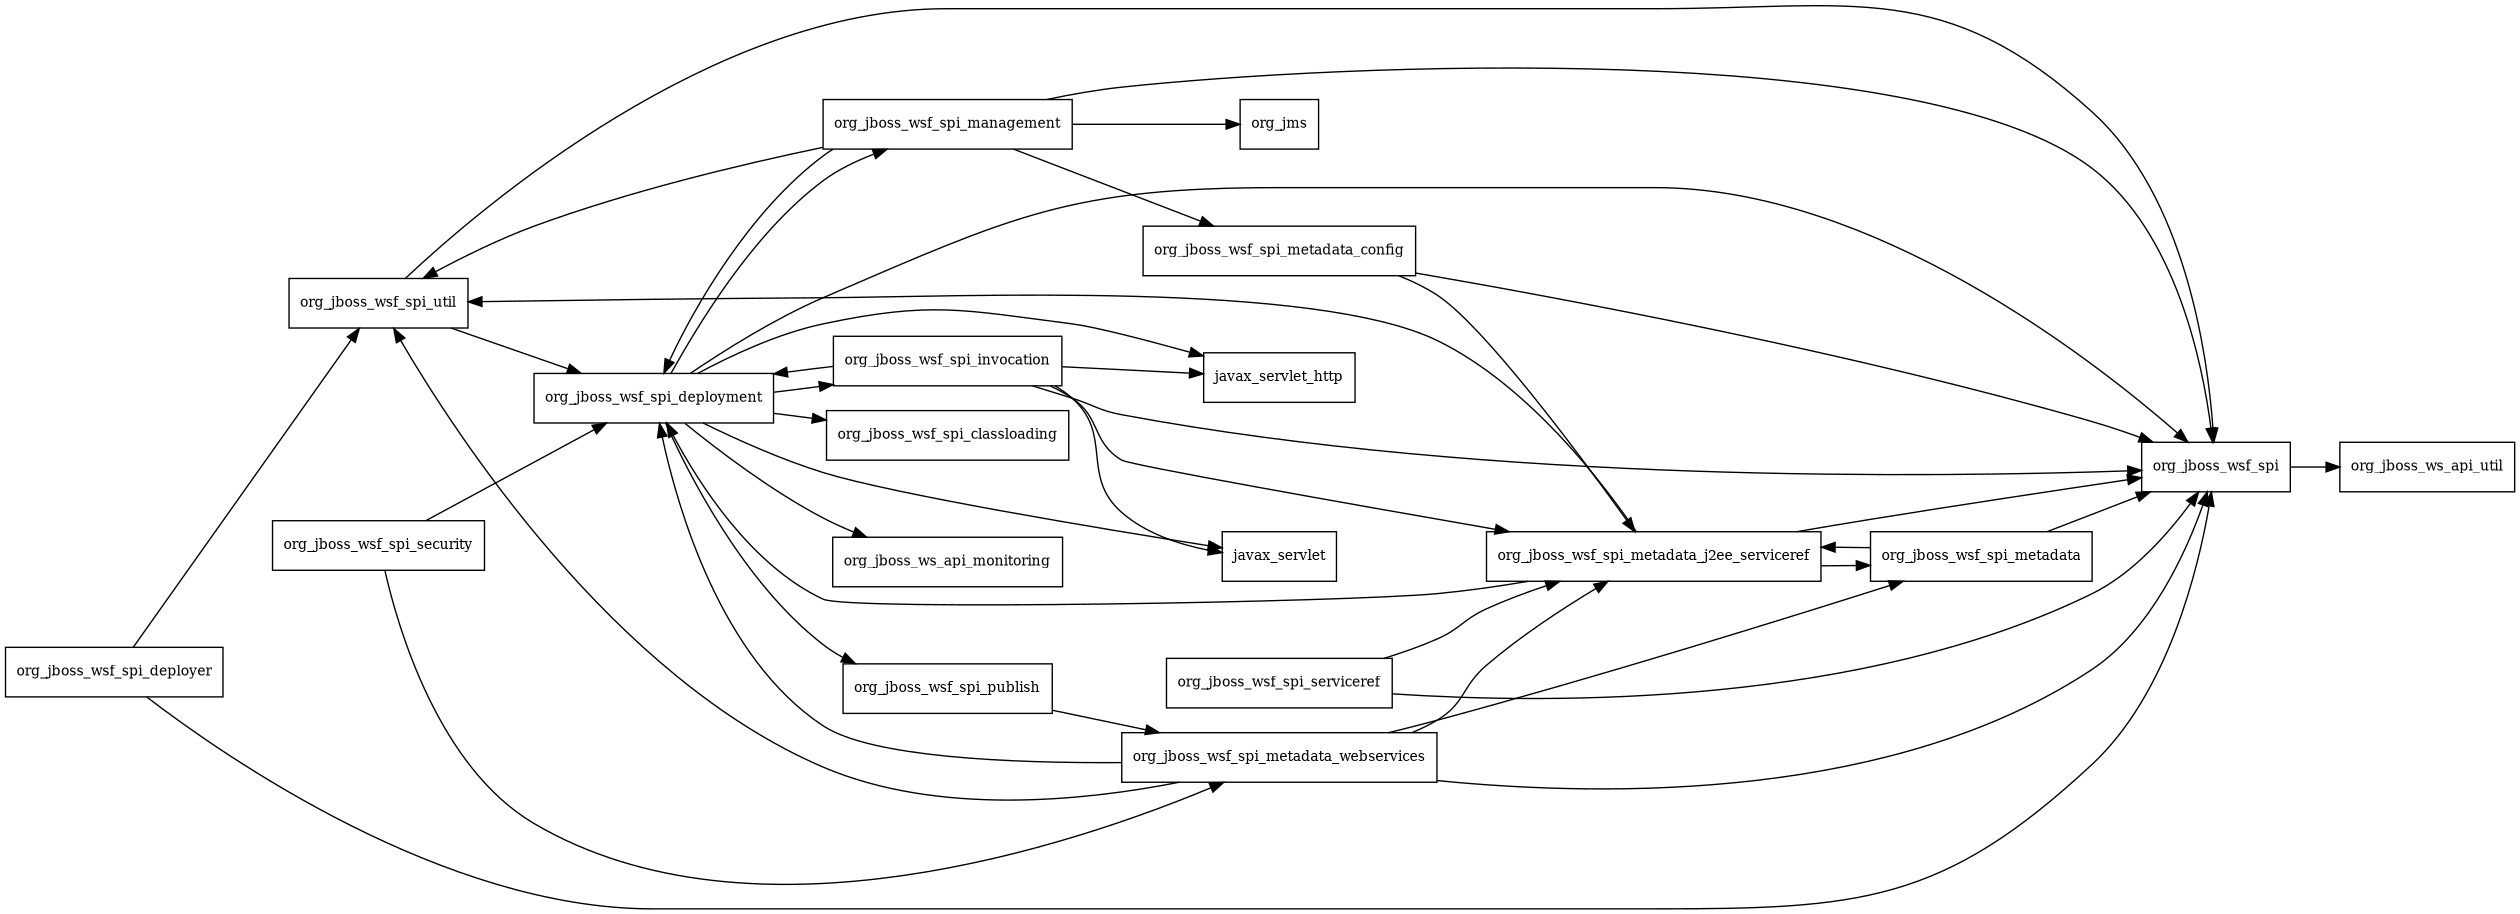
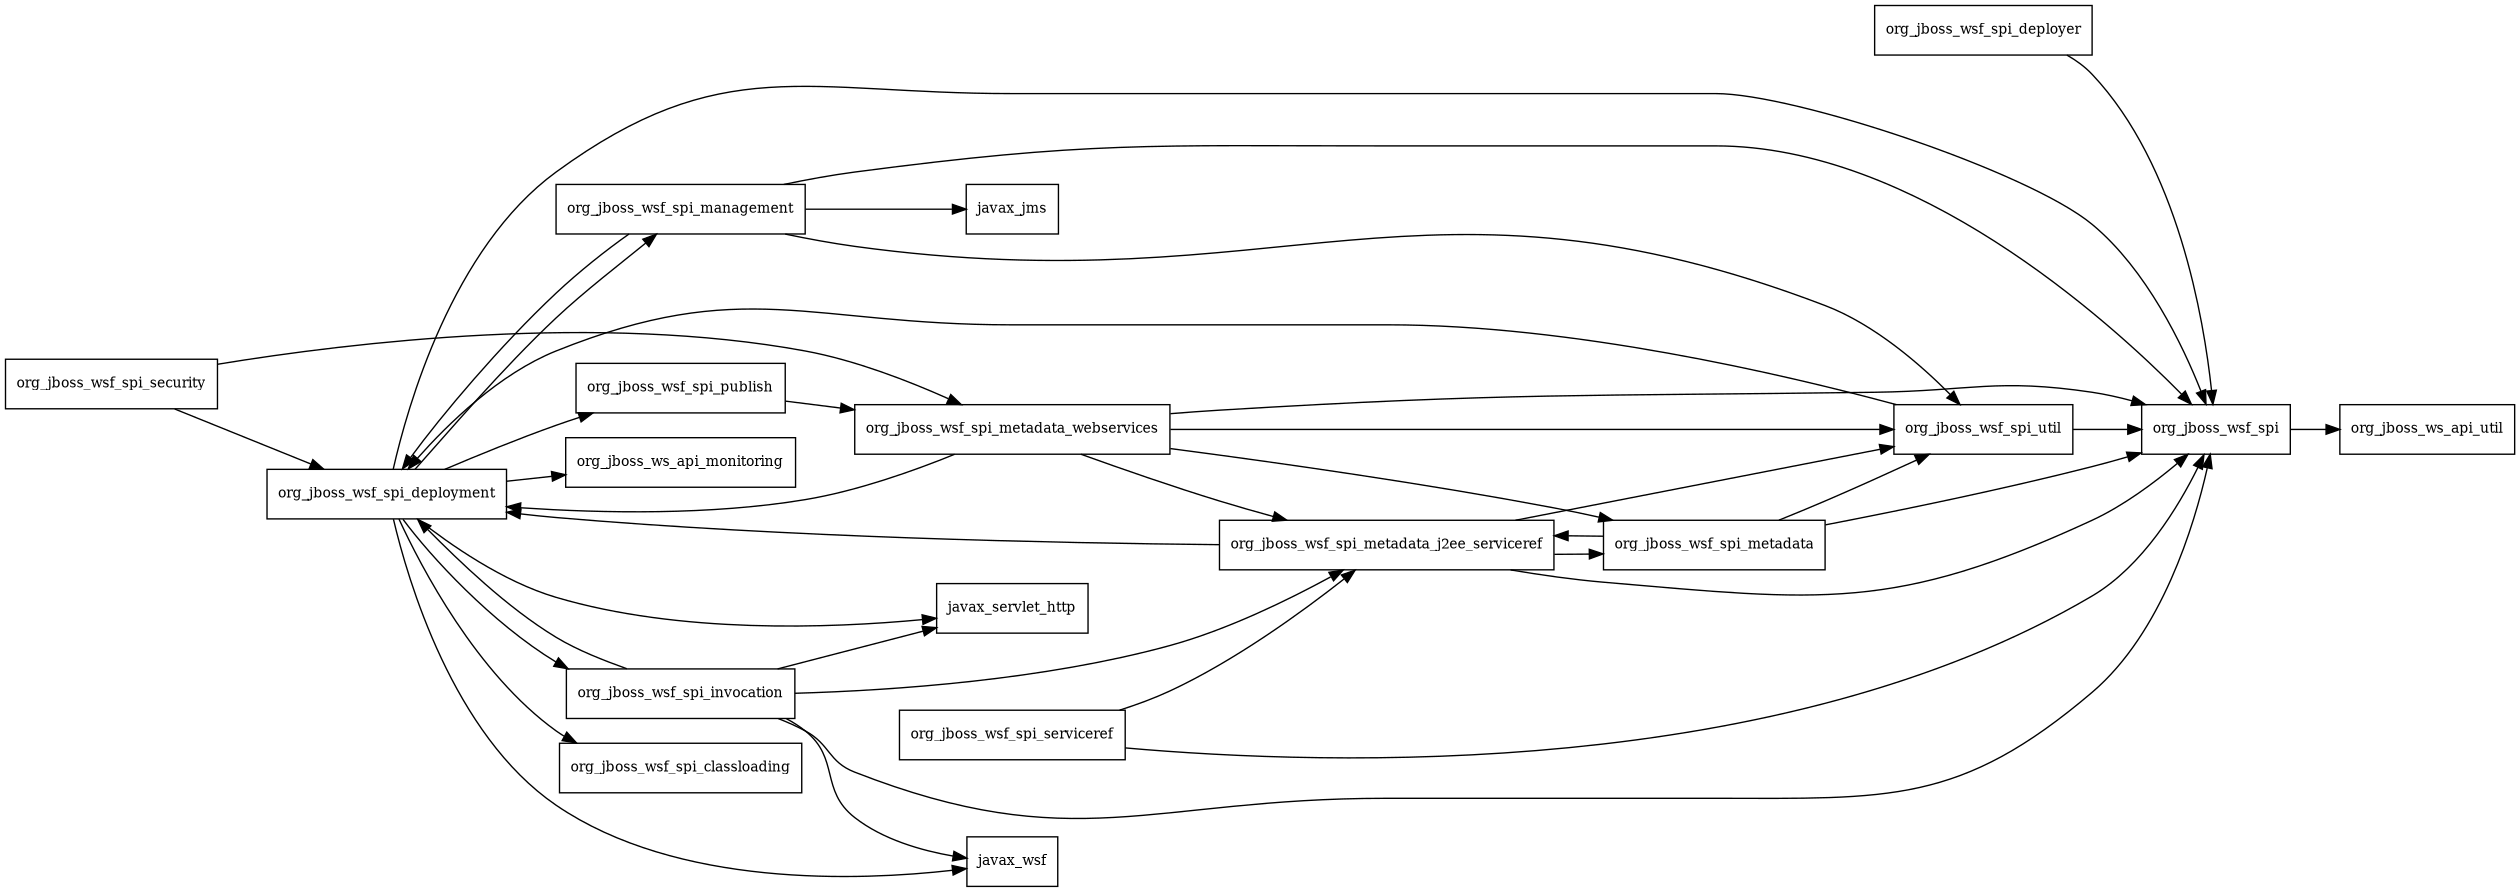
node "org_jms": label "org_jms" -> "javax_jms"
node "org_jboss_wsf_spi_metadata_config": removed
edge "org_jboss_wsf_spi_deployer" -> "org_jboss_wsf_spi_util": now "org_jboss_wsf_spi_metadata" -> "org_jboss_wsf_spi_util"
node "javax_servlet": label "javax_servlet" -> "javax_wsf"
